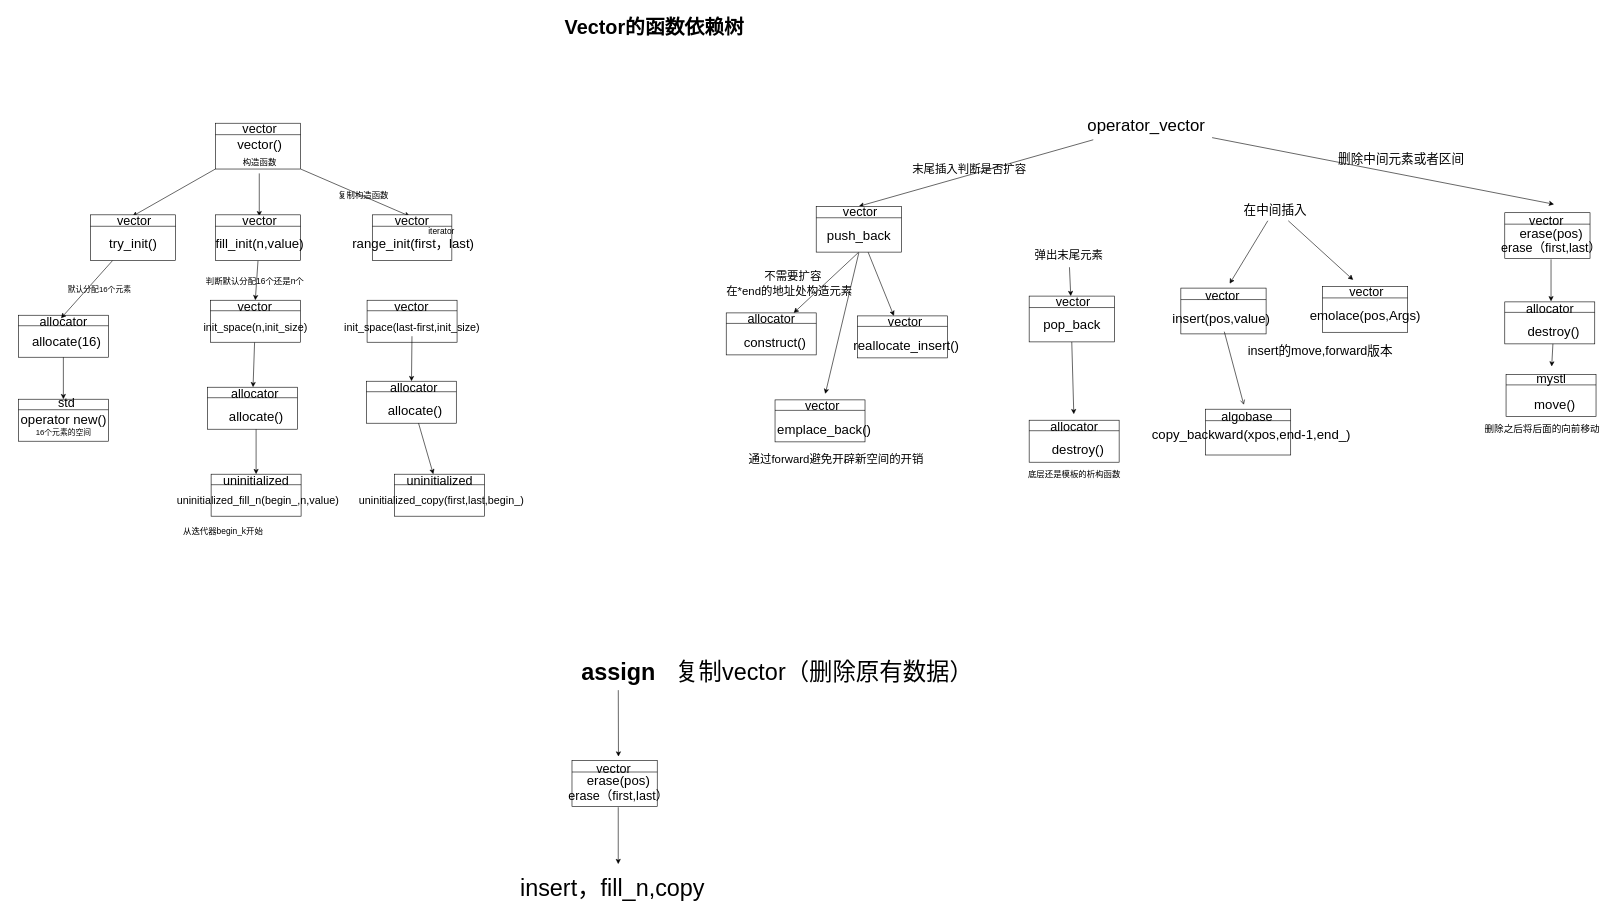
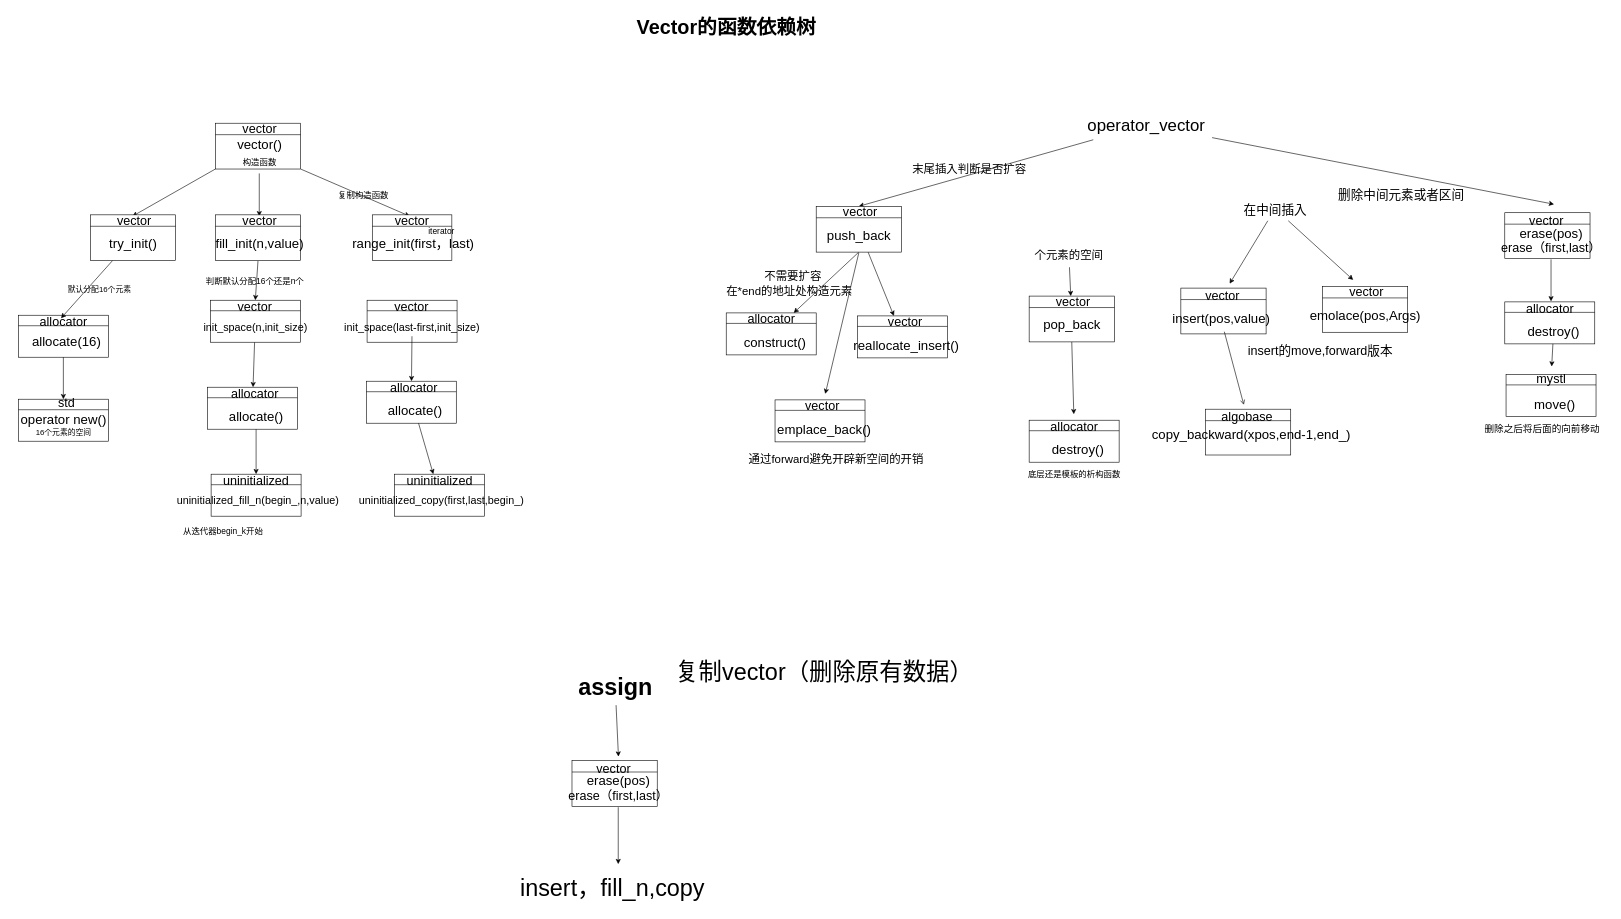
node "Vector的函数依赖树": moved (654, 27) -> (726, 27)
node "删除中间元素或者区间": moved (1401, 158) -> (1401, 194)
node "弹出末尾元素": label "弹出末尾元素" -> "个元素的空间"
node "assign": moved (618, 672) -> (615, 687)
